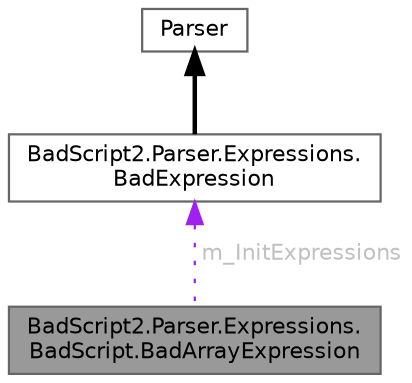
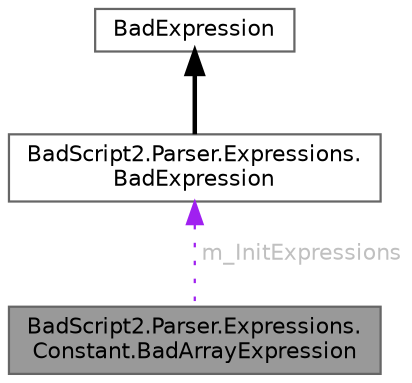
node "Parser": label "Parser" -> "BadExpression"
node "BadScript2.Parser.Expressions. BadScript.BadArrayExpression": label "BadScript2.Parser.Expressions. BadScript.BadArrayExpression" -> "BadScript2.Parser.Expressions. Constant.BadArrayExpression"
